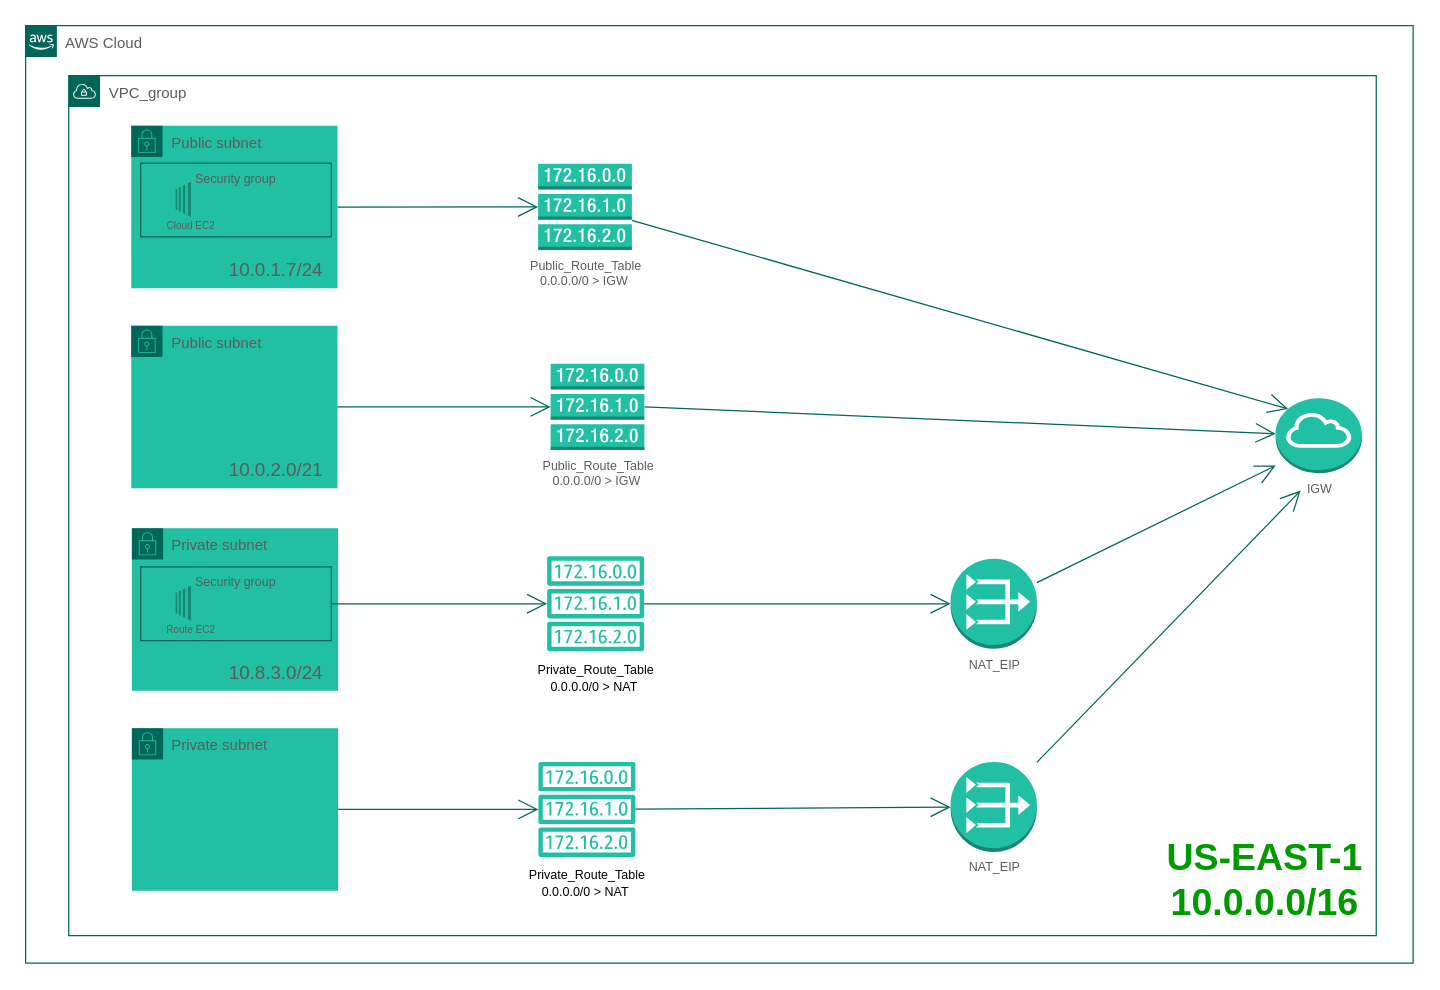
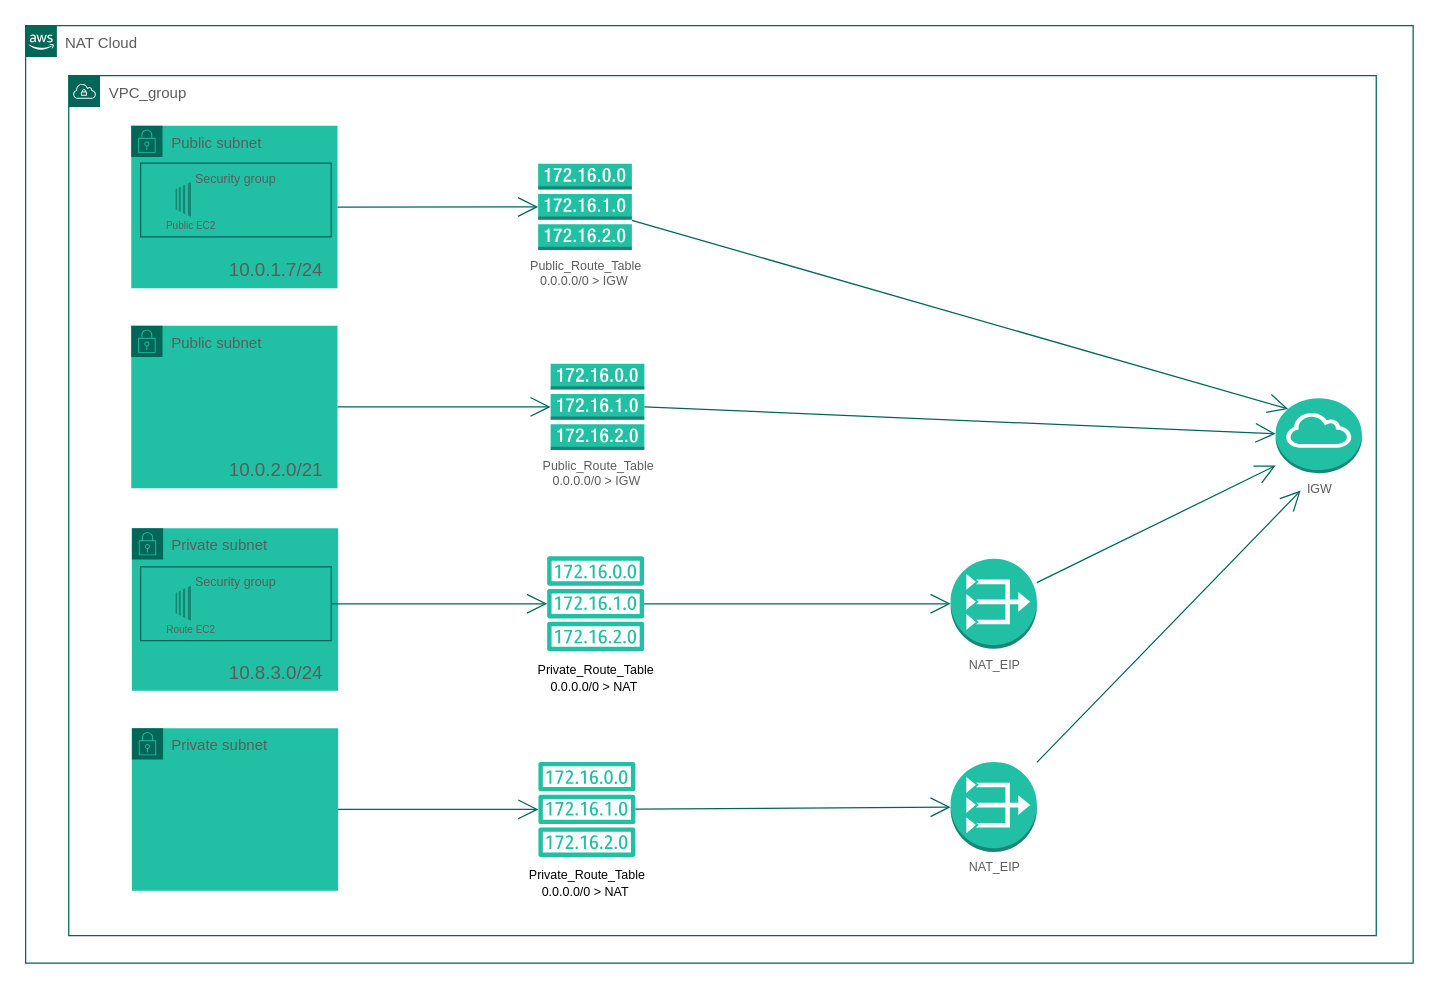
node "AWS Cloud": label "AWS Cloud" -> "NAT Cloud"
node "Cloud EC2": label "Cloud EC2" -> "Public EC2"
node "US-EAST-1 10.0.0.0/16": removed
